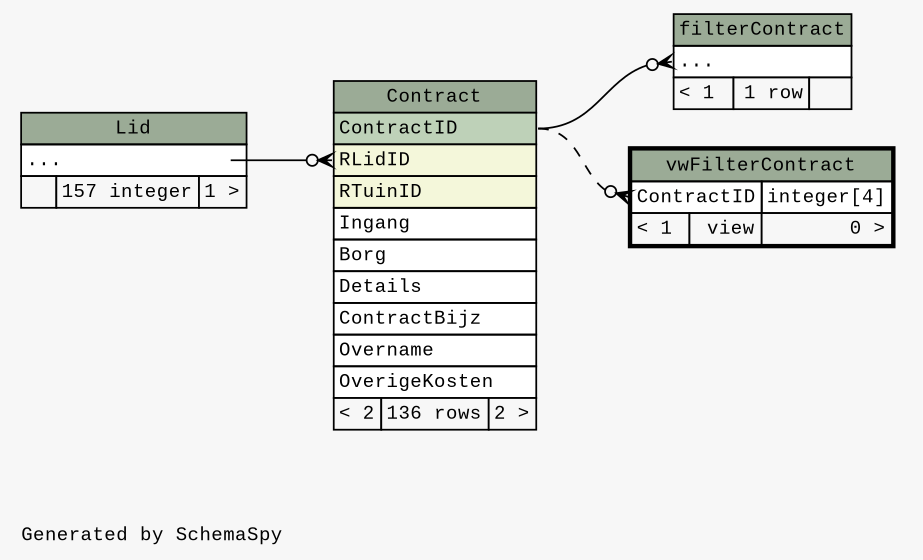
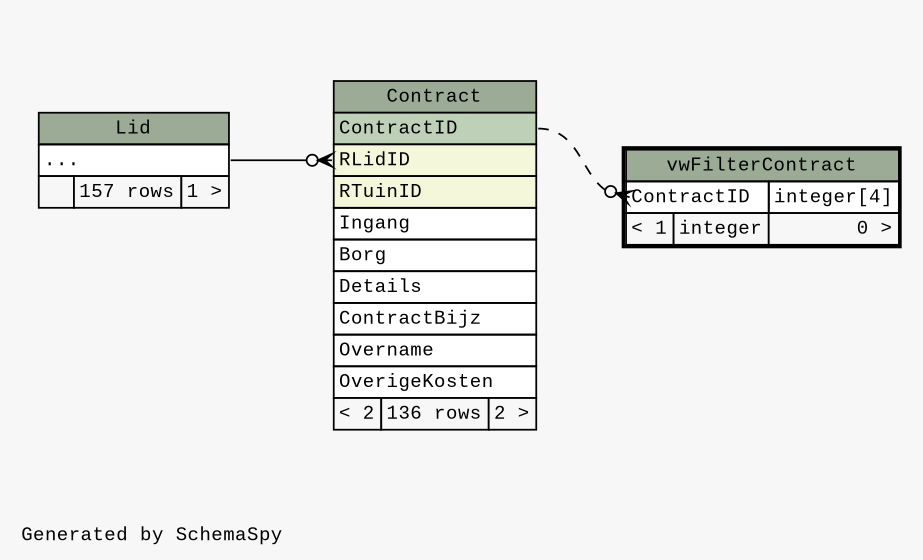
node "filterContract": removed
node "Lid": text "157 integer" -> "157 rows"
node "vwFilterContract": text "view" -> "integer"
